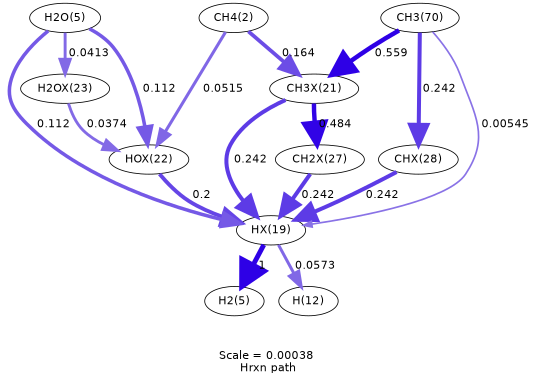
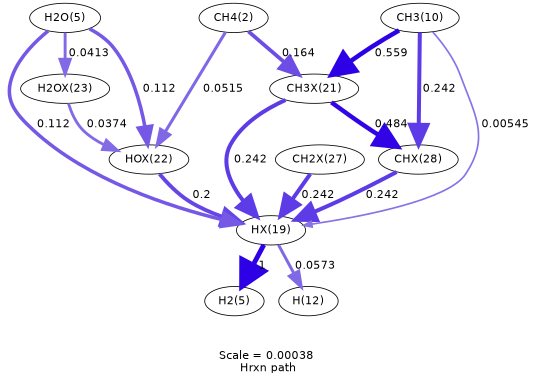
node "CH3(70)": label "CH3(70)" -> "CH3(10)"
edge "CH3X(21)" -> "CH2X(27)": now "CH3X(21)" -> "CHX(28)"
